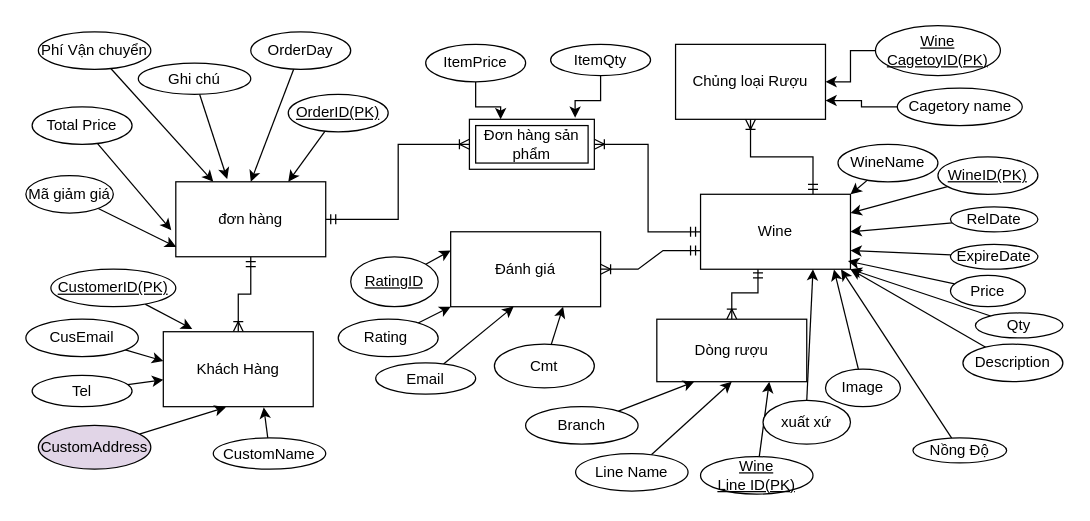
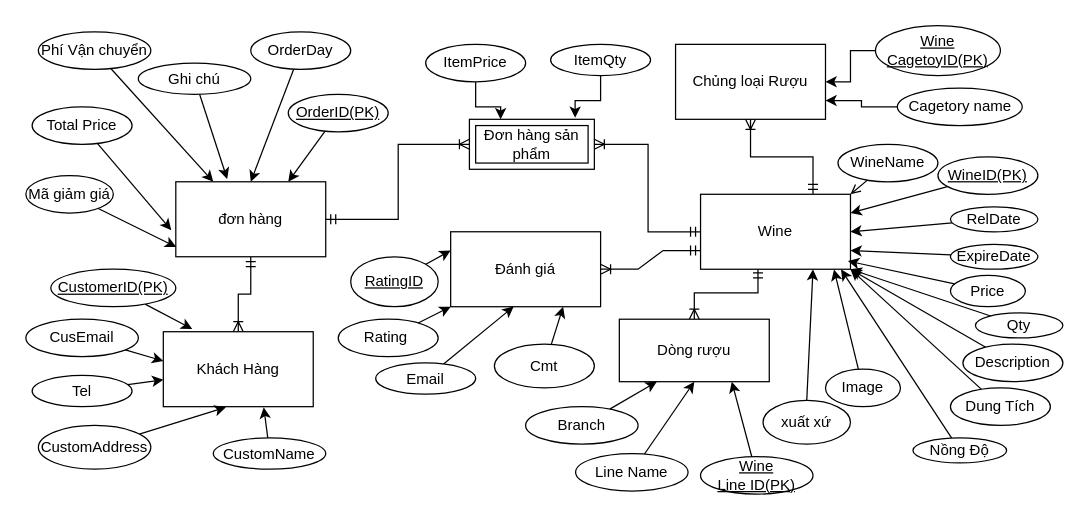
edge "WineName" -> "Wine": arrowhead classic -> open
edge "Dung Tích" -> "Wine": added
node "Dòng rượu": moved (732, 351) -> (694, 351)
node "Dung Tích": added
node "CustomAddress": fillcolor #e1d5e7 -> #ffffff
